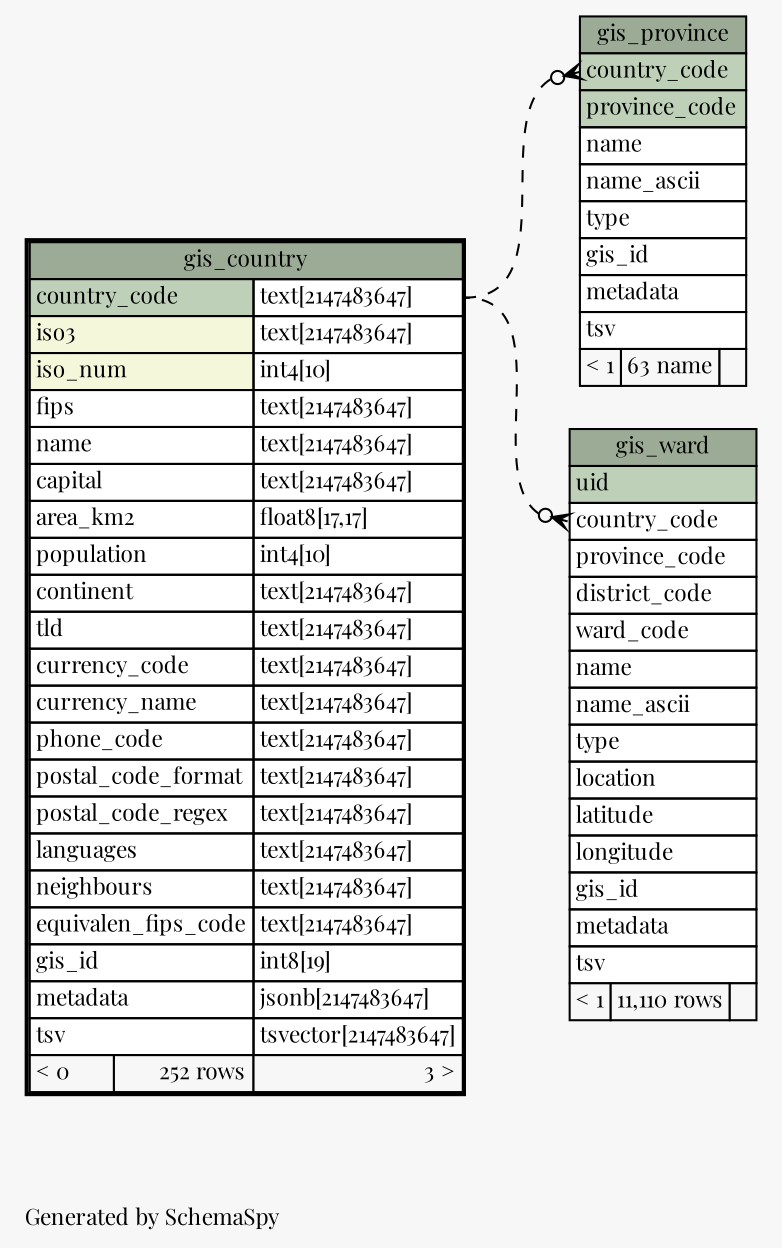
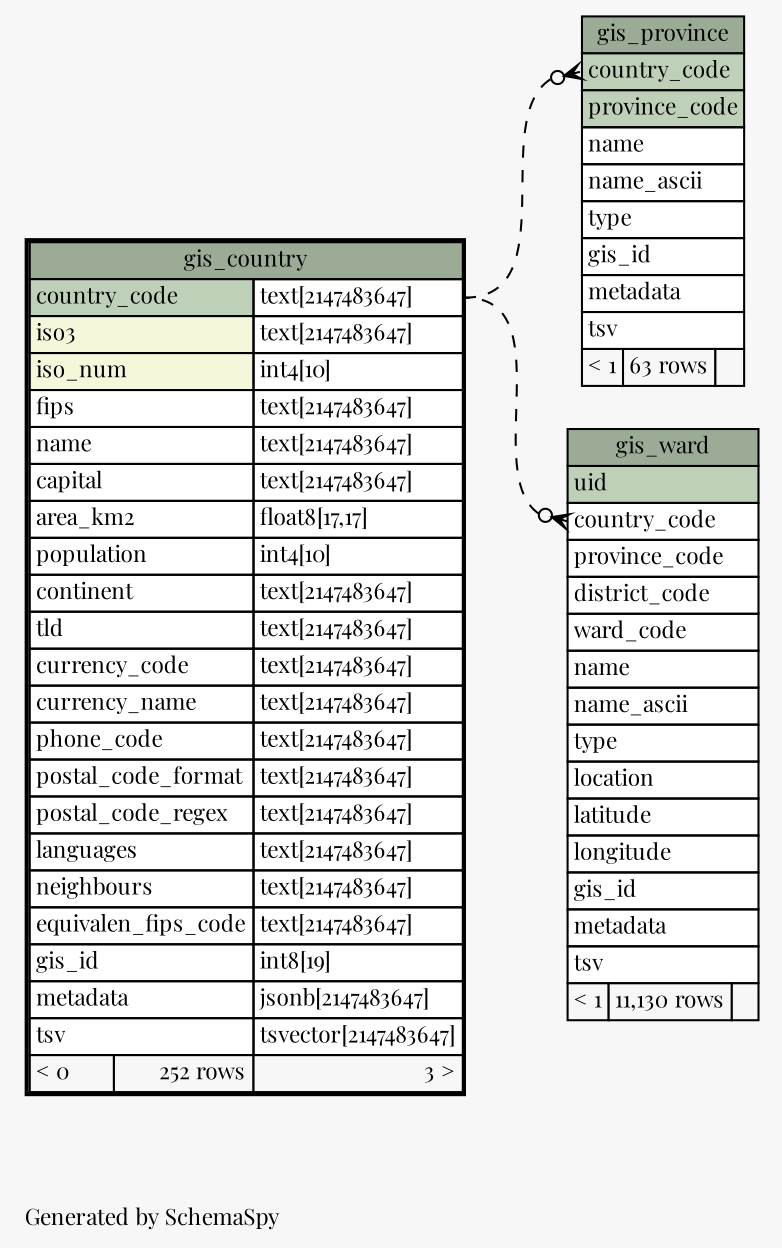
node "gis_province": text "63 name" -> "63 rows"
node "gis_ward": text "11,110 rows" -> "11,130 rows"
